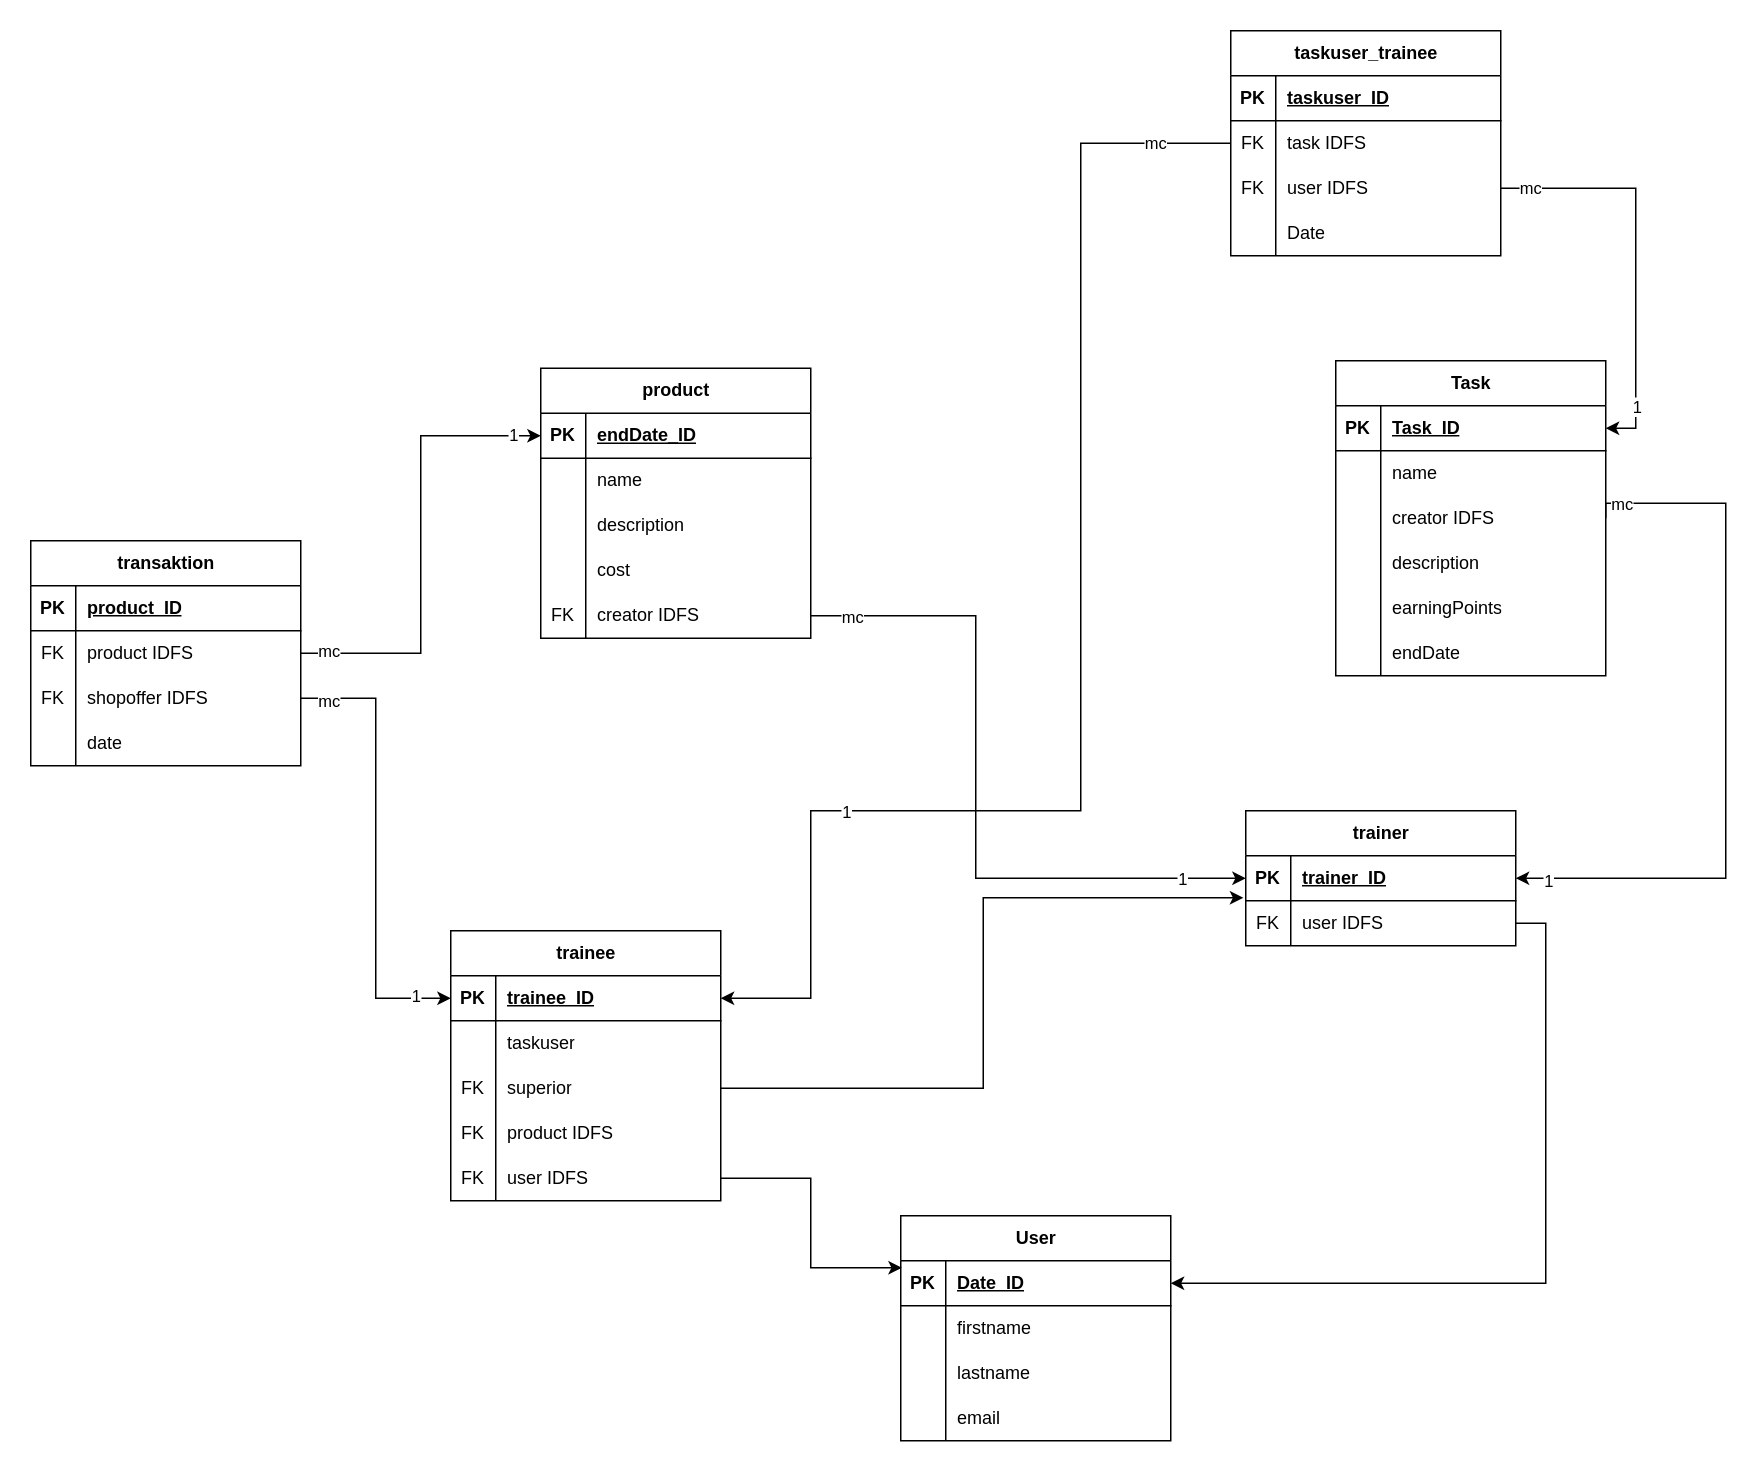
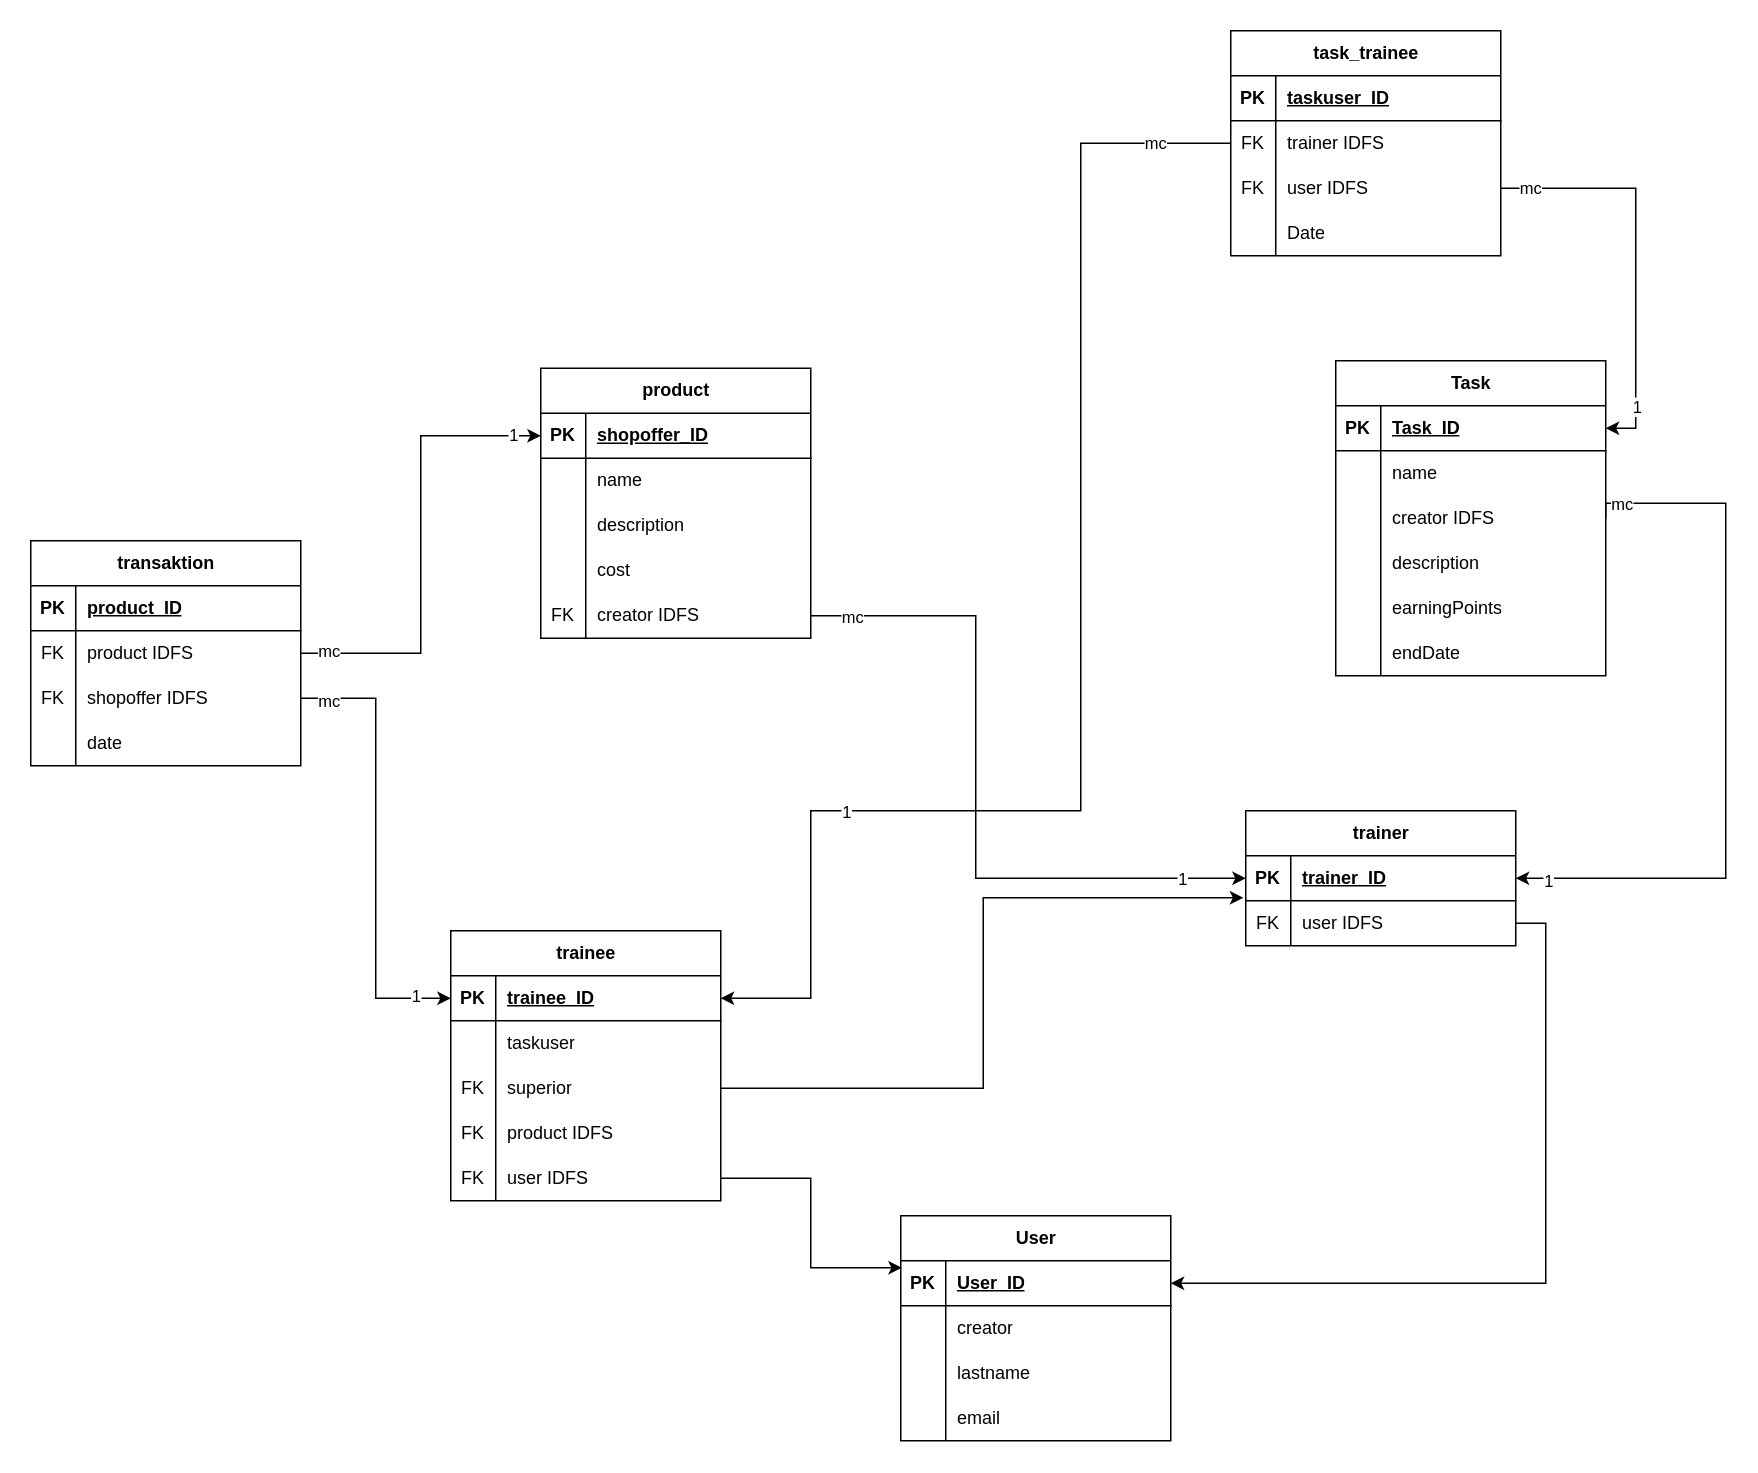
node "taskuser_trainee": label "taskuser_trainee" -> "task_trainee"
node "task IDFS": label "task IDFS" -> "trainer IDFS"
node "endDate_ID": label "endDate_ID" -> "shopoffer_ID"
node "Date_ID": label "Date_ID" -> "User_ID"
node "firstname": label "firstname" -> "creator"
